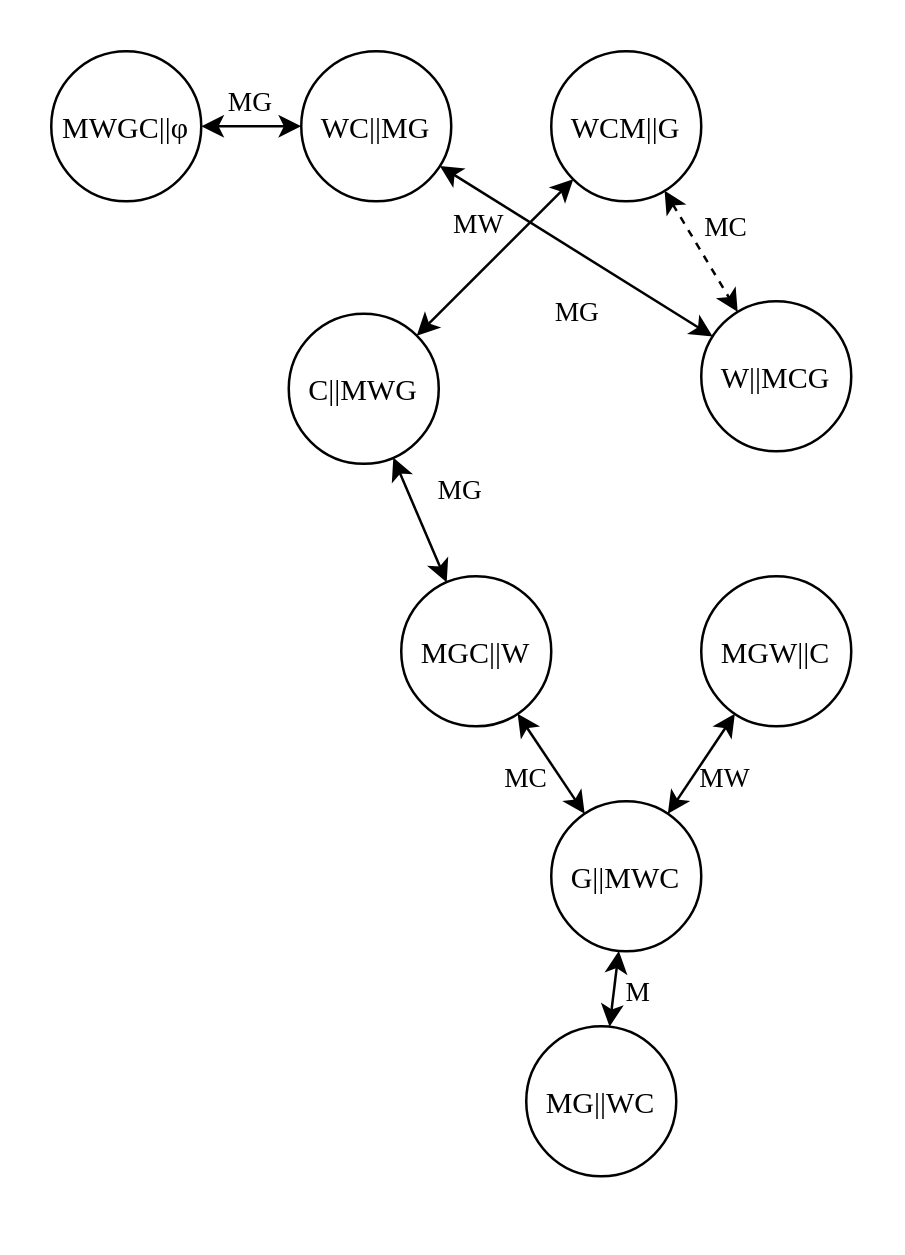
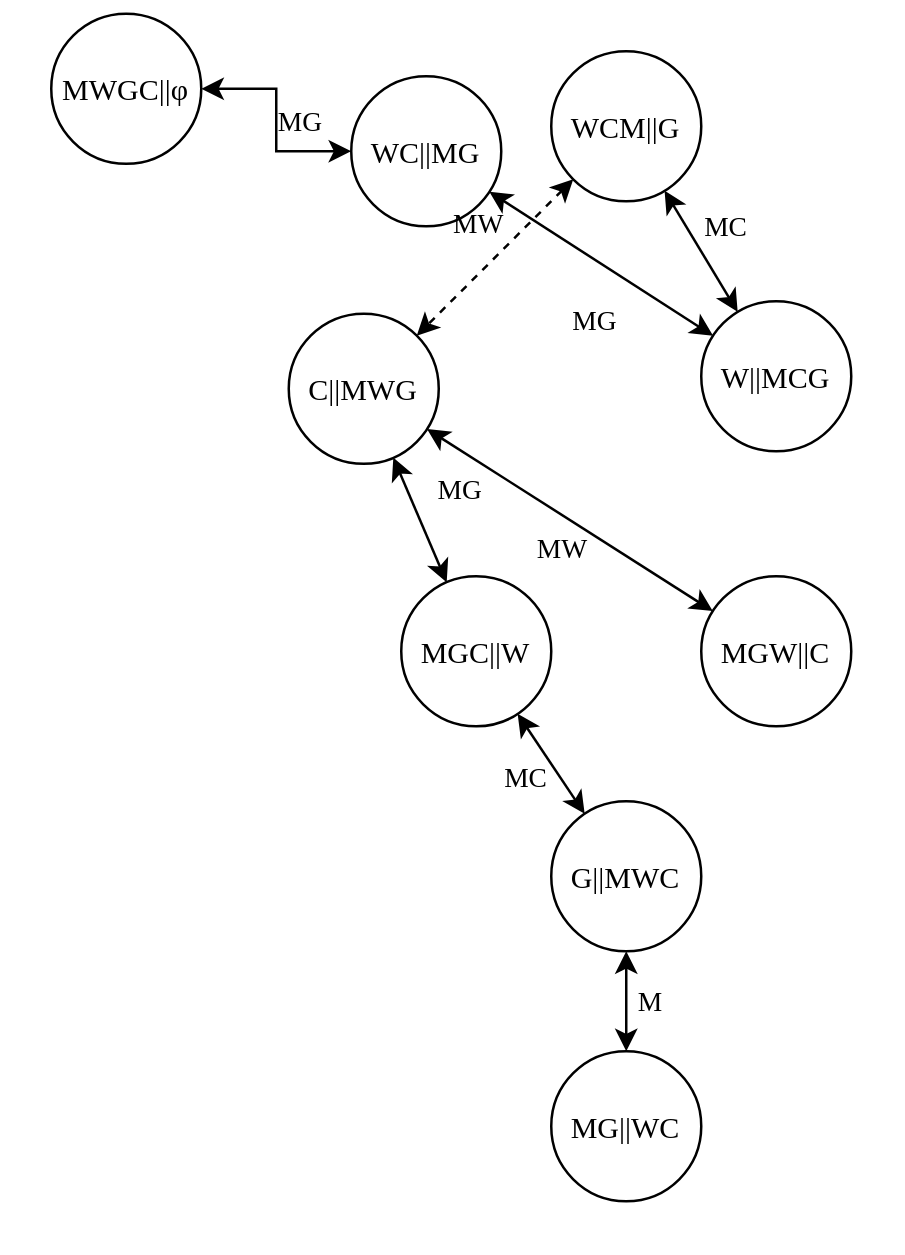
node "MWGC||φ": moved (126, 126) -> (126, 89)
node "WC||MG": moved (376, 126) -> (426, 151)
edge "WCM||G" -- "W||MCG": style dashed -> solid
edge "WCM||G" -- "C||MWG": style solid -> dashed
edge "MGW||C" -- "G||MWC": now "MGW||C" -- "C||MWG"
node "MG||WC": moved (601, 1101) -> (626, 1126)
